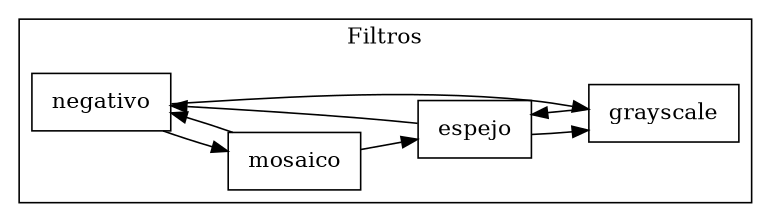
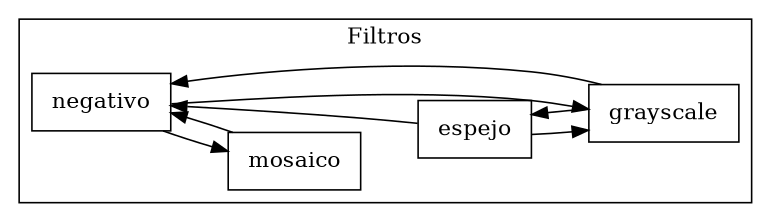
edge "grayscale" -> "negativo": added
edge "mosaico" -> "espejo": removed
